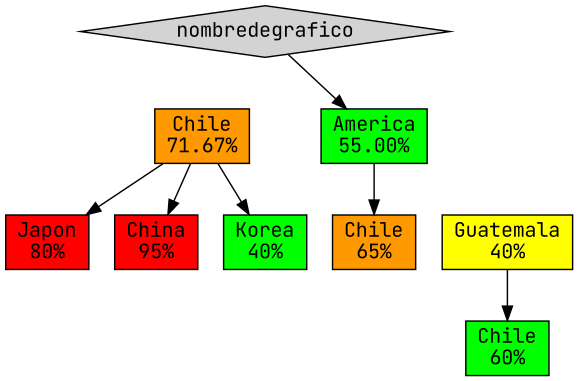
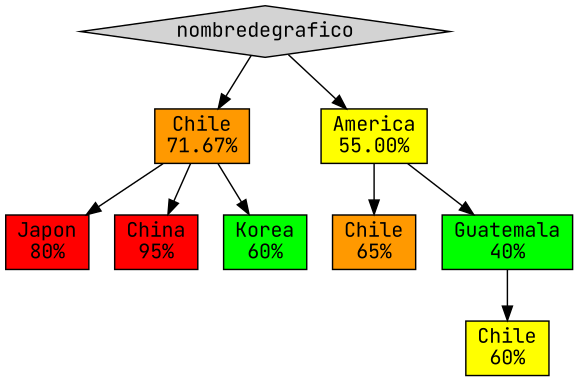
edge "nombredegrafico" -> "Chile 71.67%": added
node "America 55.00%": fillcolor #00ff00 -> #ffff00
edge "America 55.00%" -> "Guatemala 40%": added
node "Korea 40%": label "Korea 40%" -> "Korea 60%"
node "Guatemala 40%": fillcolor #ffff00 -> #00ff00
node "Chile 60%": fillcolor #00ff00 -> #ffff00
